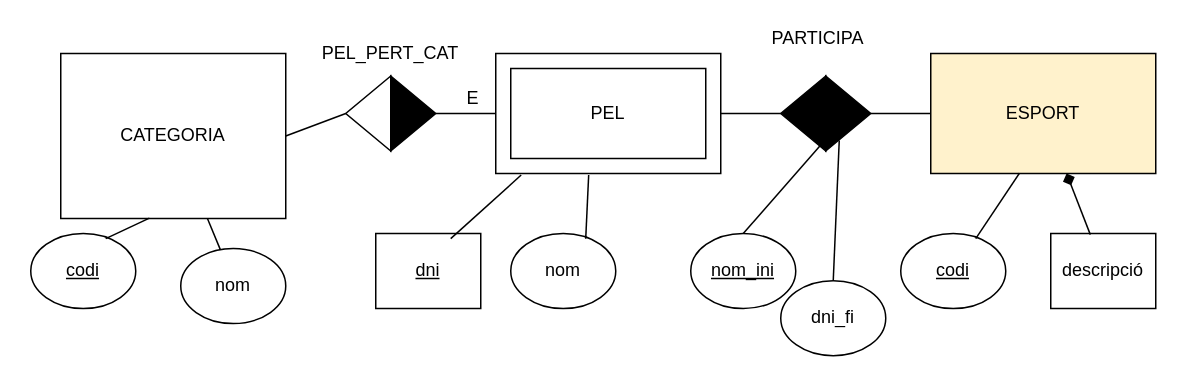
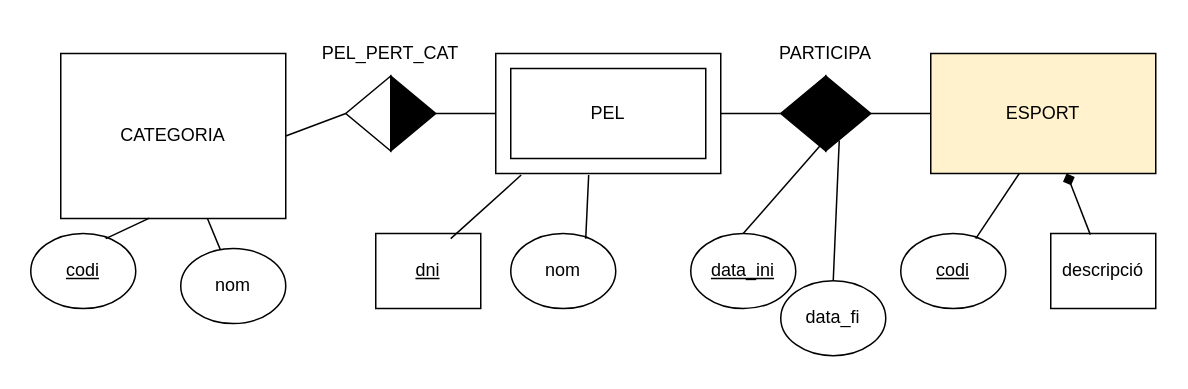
node "PARTICIPA": moved (818, 38) -> (826, 53)
node "E": removed
node "nom_ini": label "nom_ini" -> "data_ini"
node "dni_fi": label "dni_fi" -> "data_fi"
